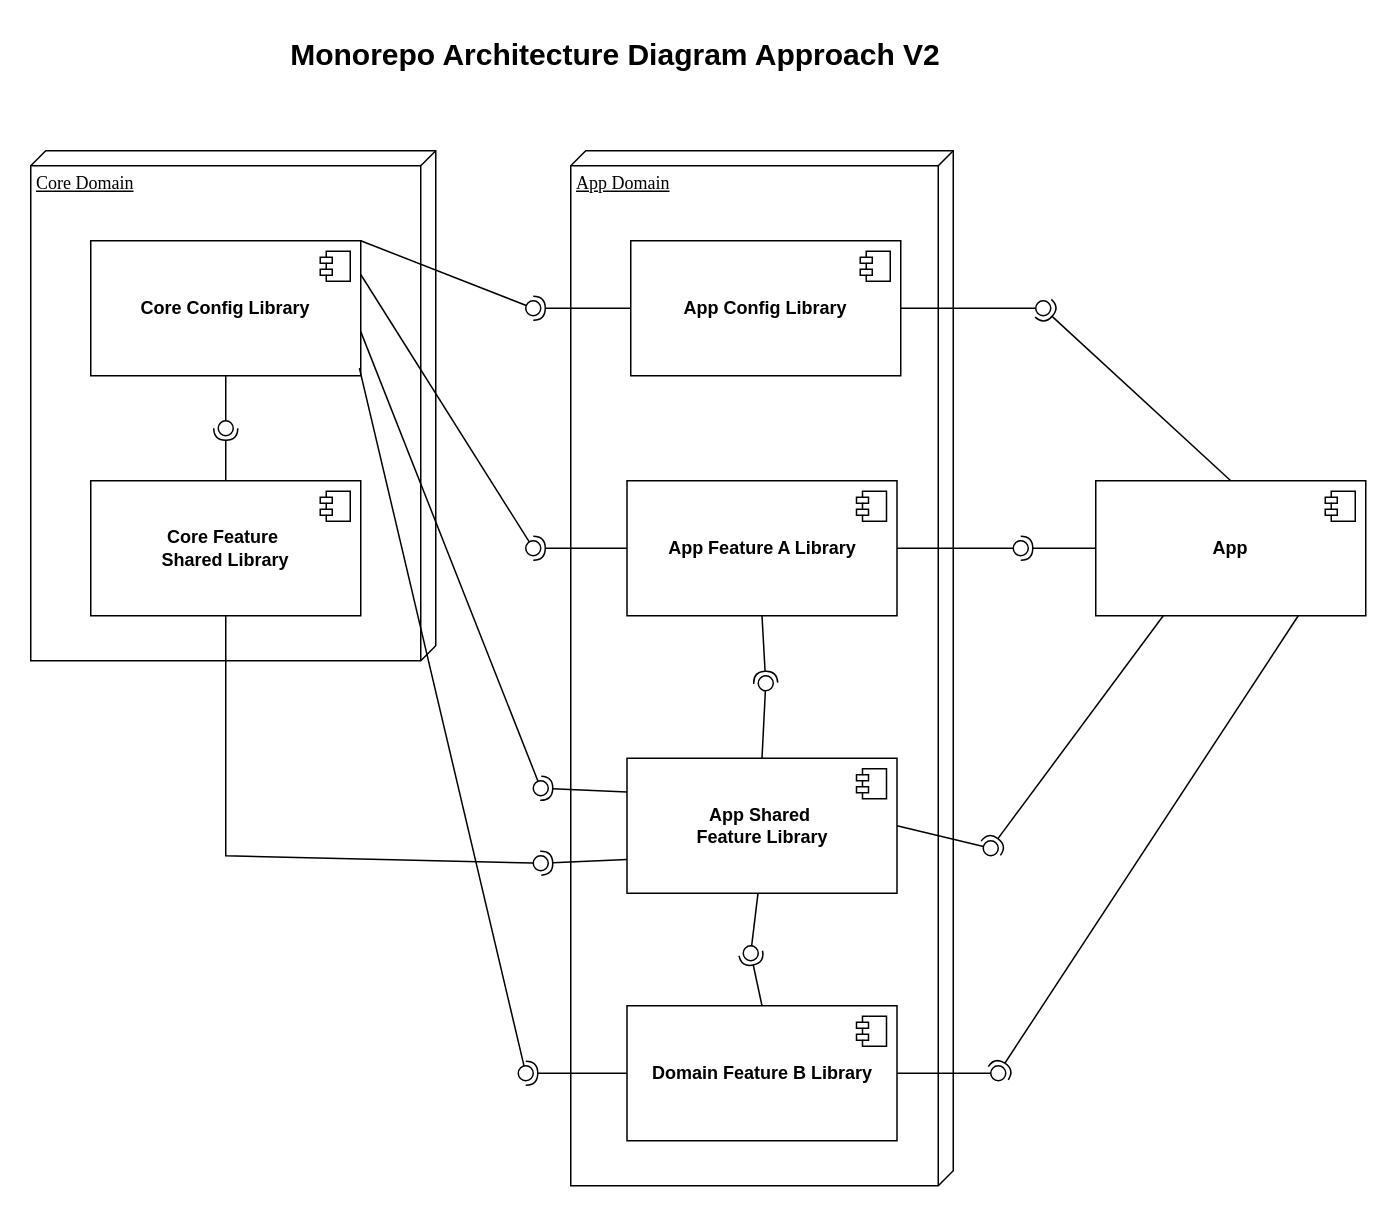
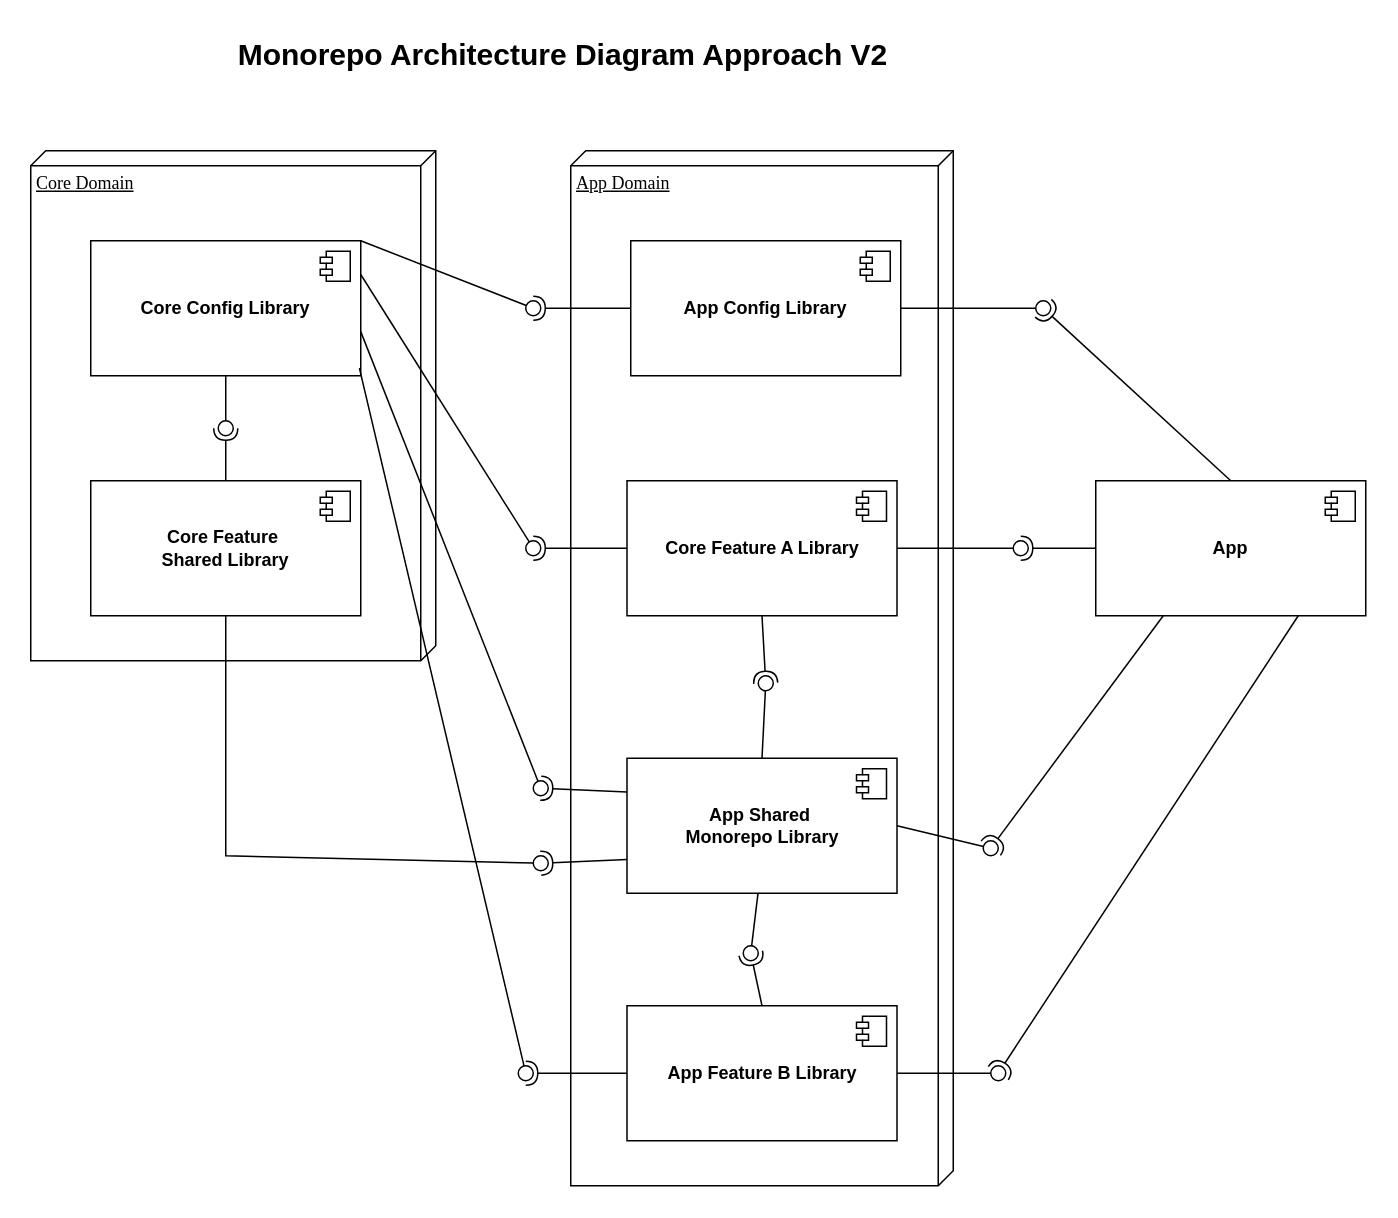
node "Monorepo Architecture Diagram Approach V2": moved (616, 53) -> (563, 53)
node "App Feature A Library": label "App Feature A Library" -> "Core Feature A Library"
node "App Shared Feature Library": label "App Shared Feature Library" -> "App Shared Monorepo Library"
node "Domain Feature B Library": label "Domain Feature B Library" -> "App Feature B Library"
